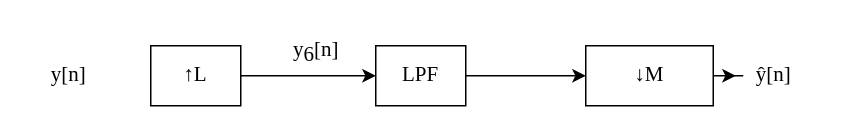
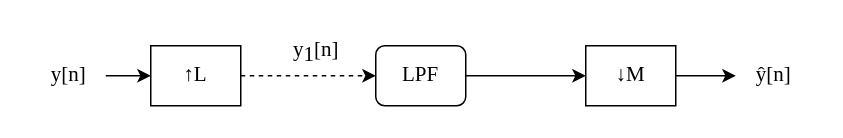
node "y6[n]": label "y6[n]" -> "y1[n]"
edge "y[n]" -> "↑L": added
edge "↑L" -> "LPF": style solid -> dashed
node "LPF": shape rectangle -> rounded rectangle
node "↓M": size 128x60 -> 90x60
